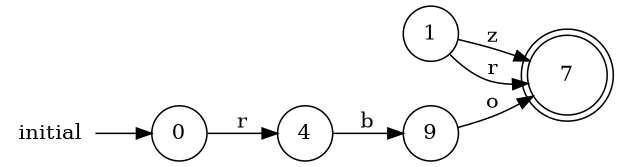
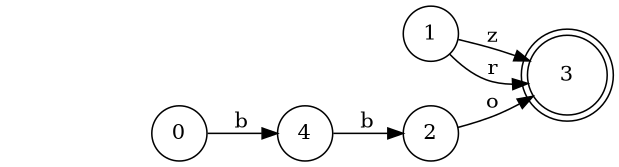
node "7": label "7" -> "3"
edge "0" -> "4": label "r" -> "b"
node "initial": removed
node "9": label "9" -> "2"
